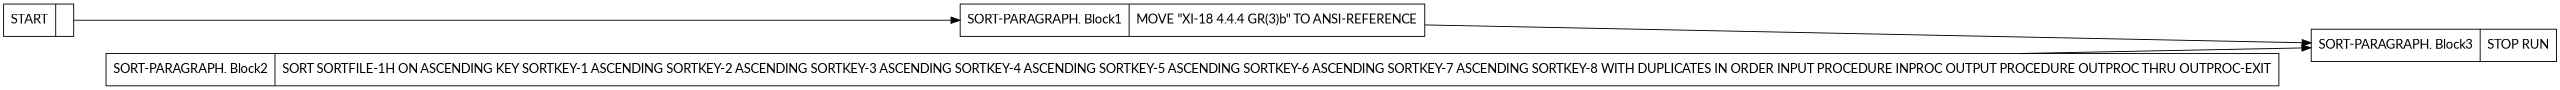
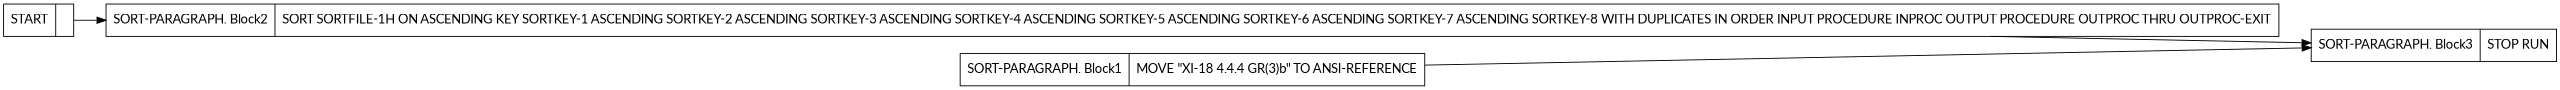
edge "START" -> "SORT-PARAGRAPH. Block1": now "START" -> "SORT-PARAGRAPH. Block2"
